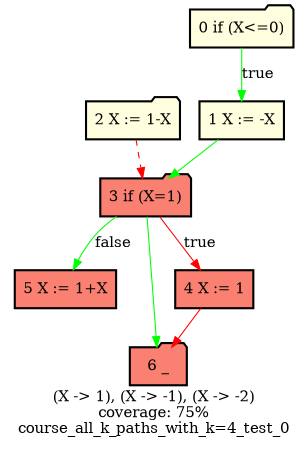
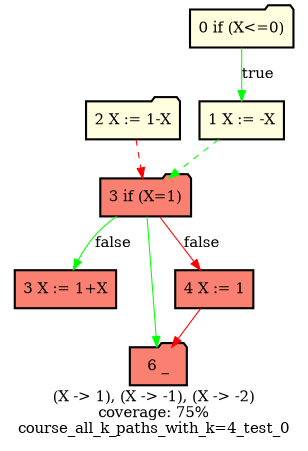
edge "1 X := -X" -> "3 if (X=1)": style solid -> dashed
edge "3 if (X=1)" -> "4 X := 1": label "true" -> "false"
node "5 X := 1+X": label "5 X := 1+X" -> "3 X := 1+X"
